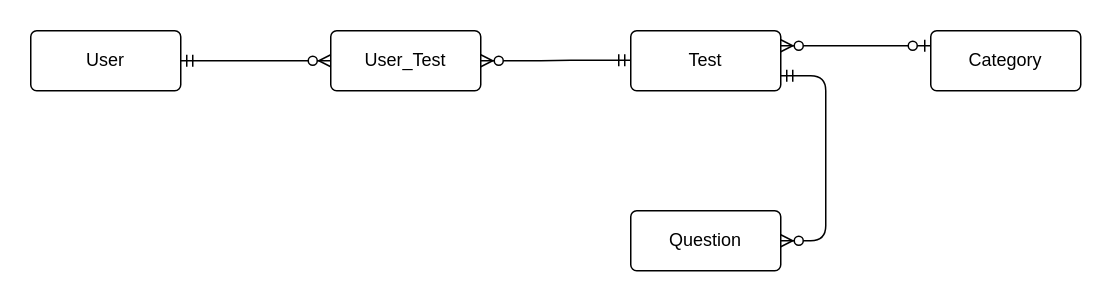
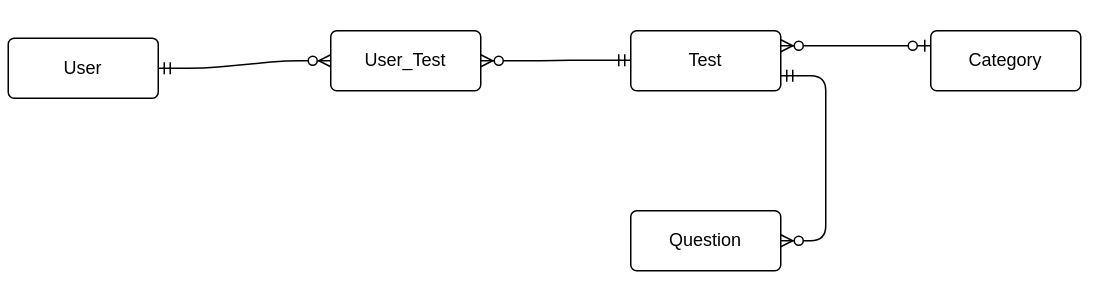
node "User": moved (106, 61) -> (83, 68)
